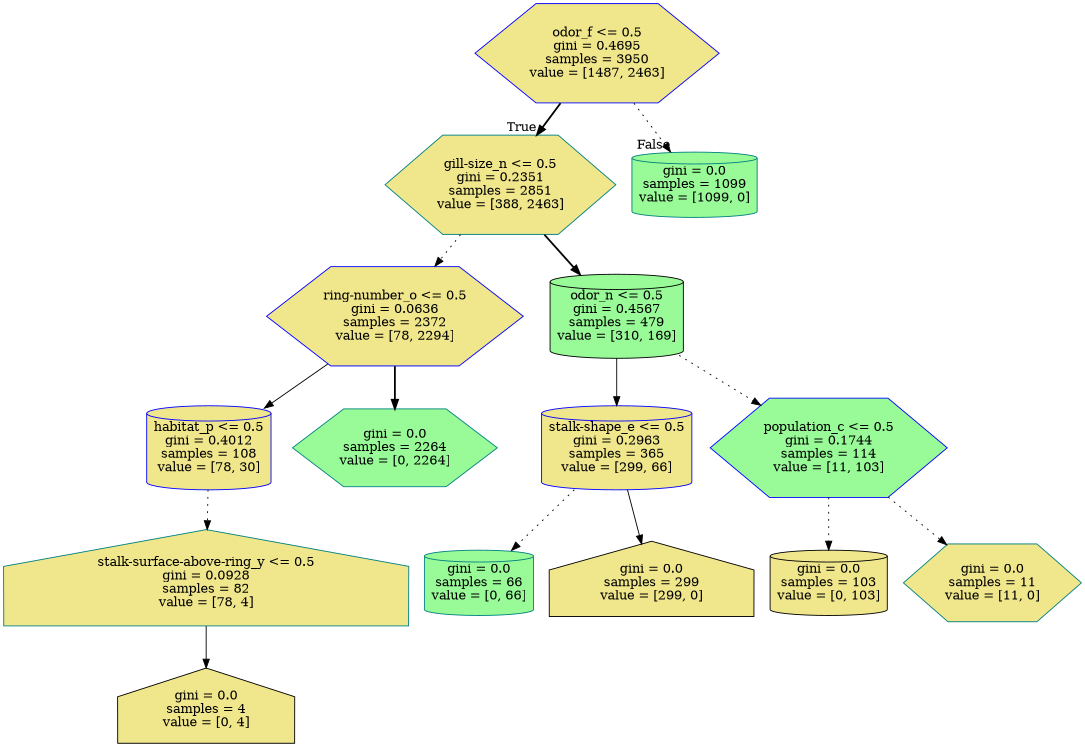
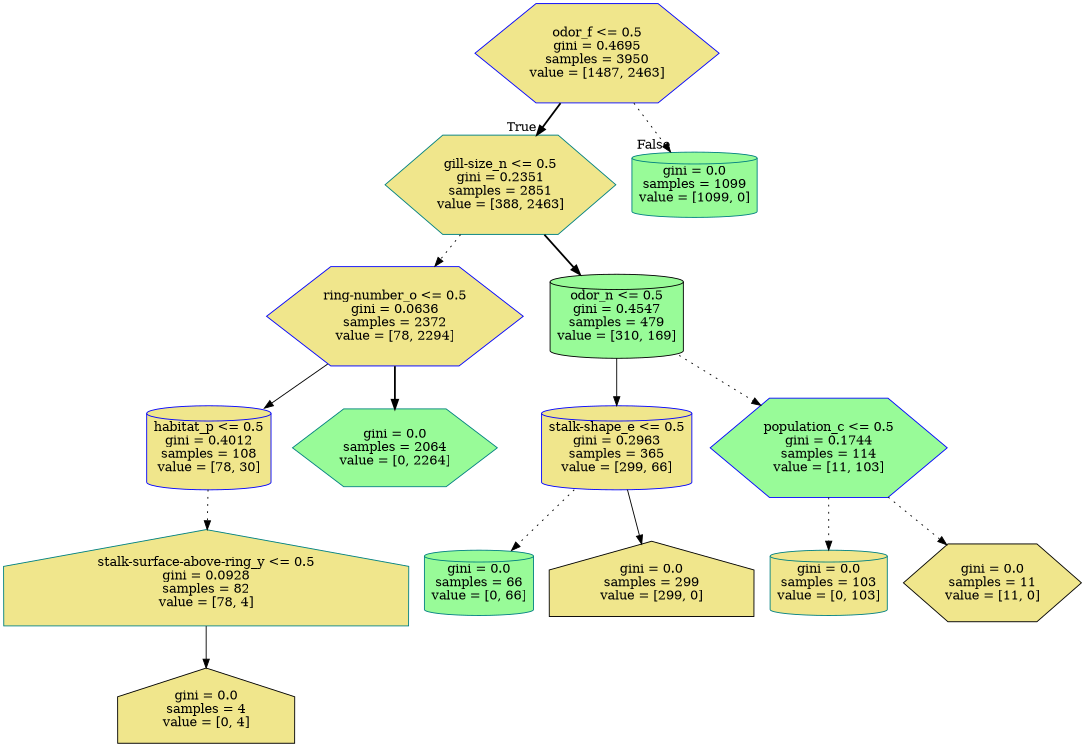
node "odor_n <= 0.5 gini = 0.4567 samples = 479 value = [310, 169]": label "odor_n <= 0.5 gini = 0.4567 samples = 479 value = [310, 169]" -> "odor_n <= 0.5 gini = 0.4547 samples = 479 value = [310, 169]"
node "gini = 0.0 samples = 2264 value = [0, 2264]": label "gini = 0.0 samples = 2264 value = [0, 2264]" -> "gini = 0.0 samples = 2064 value = [0, 2264]"
node "gini = 0.0 samples = 103 value = [0, 103]": color black -> teal
node "gini = 0.0 samples = 11 value = [11, 0]": color teal -> black
